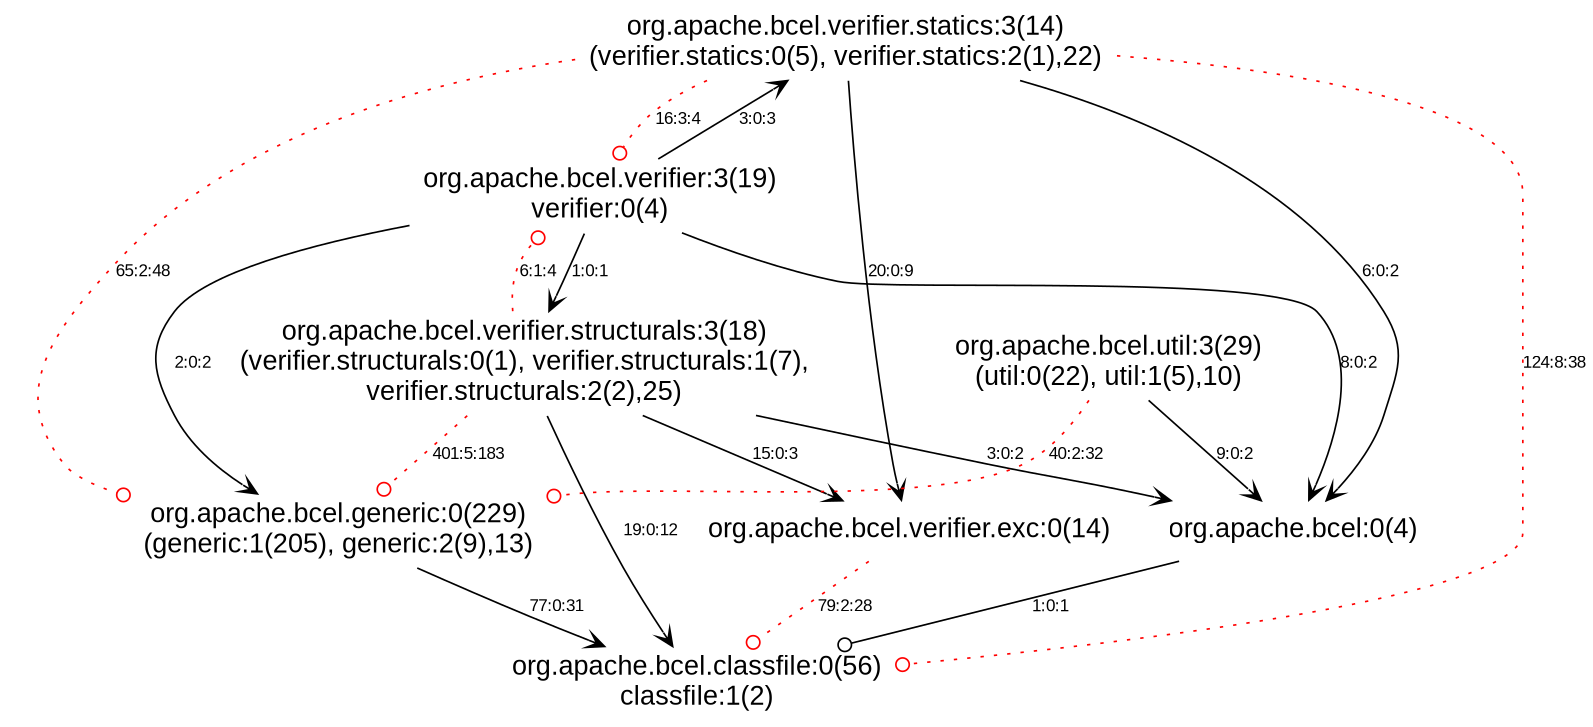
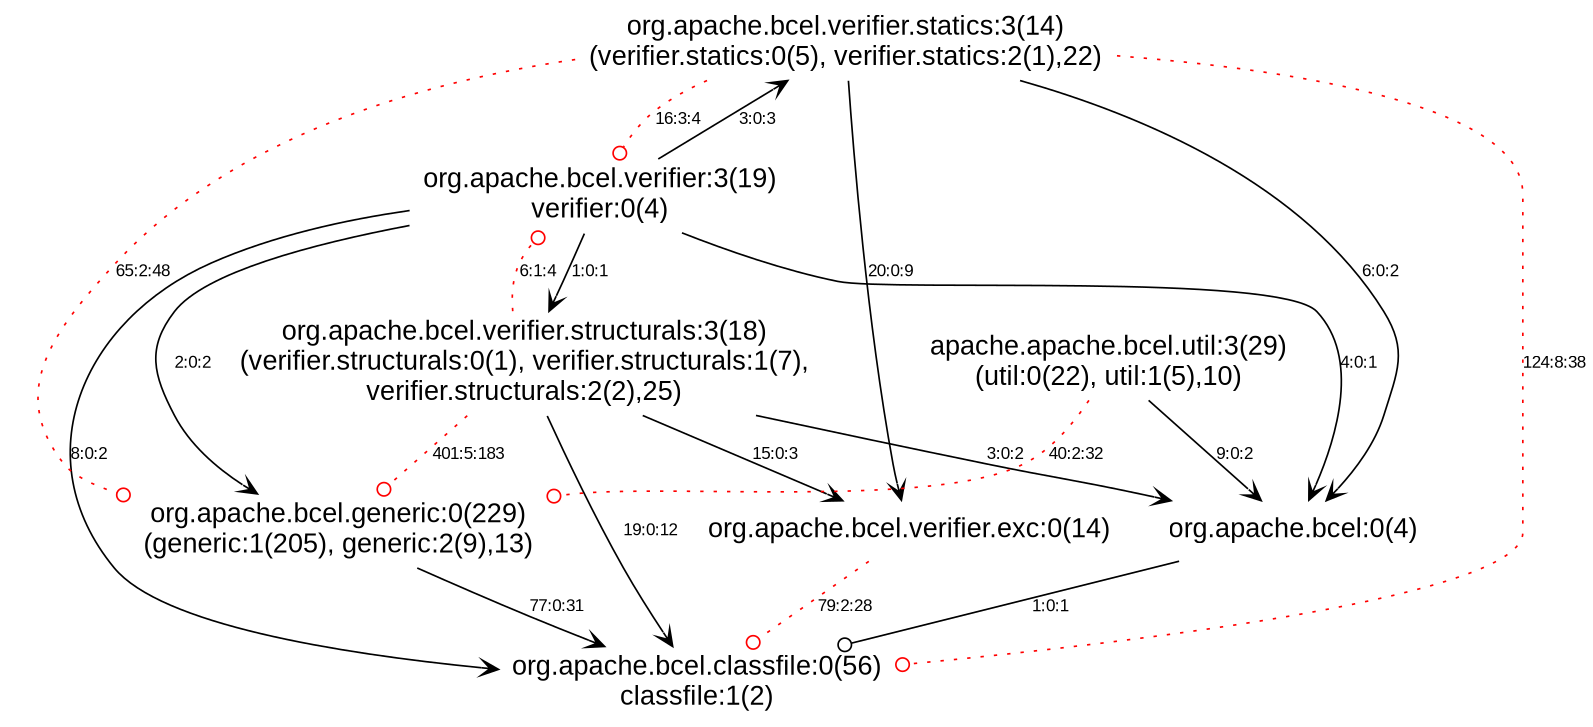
node "org.apache.bcel.util:3(29) (util:0(22), util:1(5),10)": label "org.apache.bcel.util:3(29) (util:0(22), util:1(5),10)" -> "apache.apache.bcel.util:3(29) (util:0(22), util:1(5),10)"
edge "org.apache.bcel.verifier:3(19) verifier:0(4)" -> "org.apache.bcel:0(4)": label "8:0:2" -> "4:0:1"
edge "org.apache.bcel.verifier:3(19) verifier:0(4)" -> "org.apache.bcel.classfile:0(56) classfile:1(2)": added, label "8:0:2"
